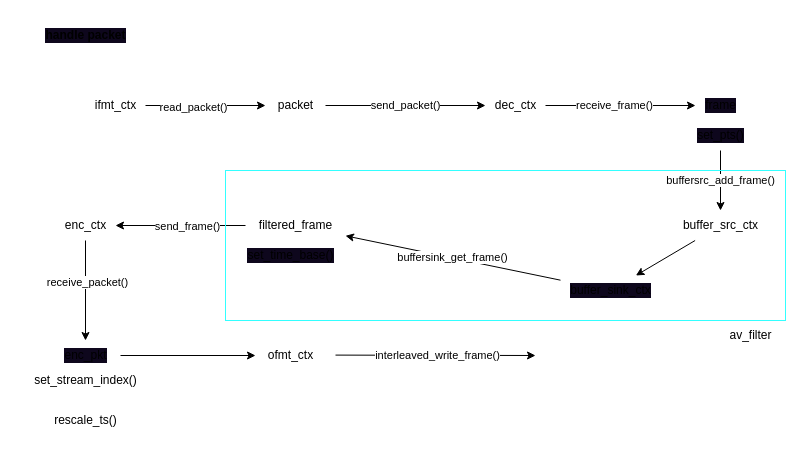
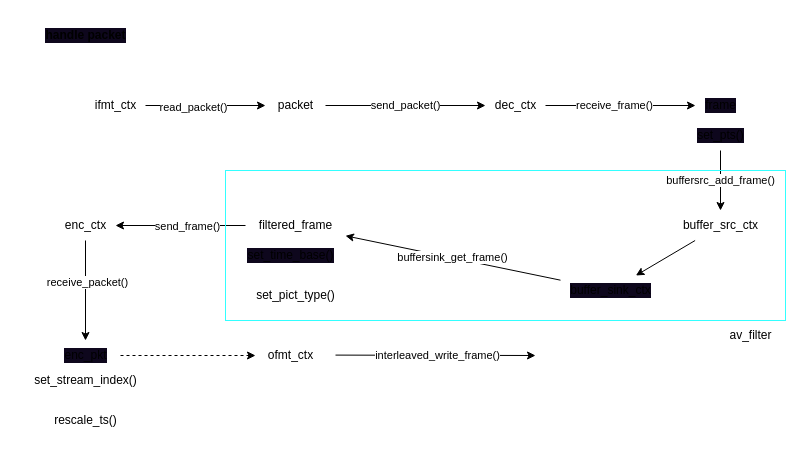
node "set_pict_type()": added
edge "enc_pkt" -> "ofmt_ctx": style solid -> dashed
